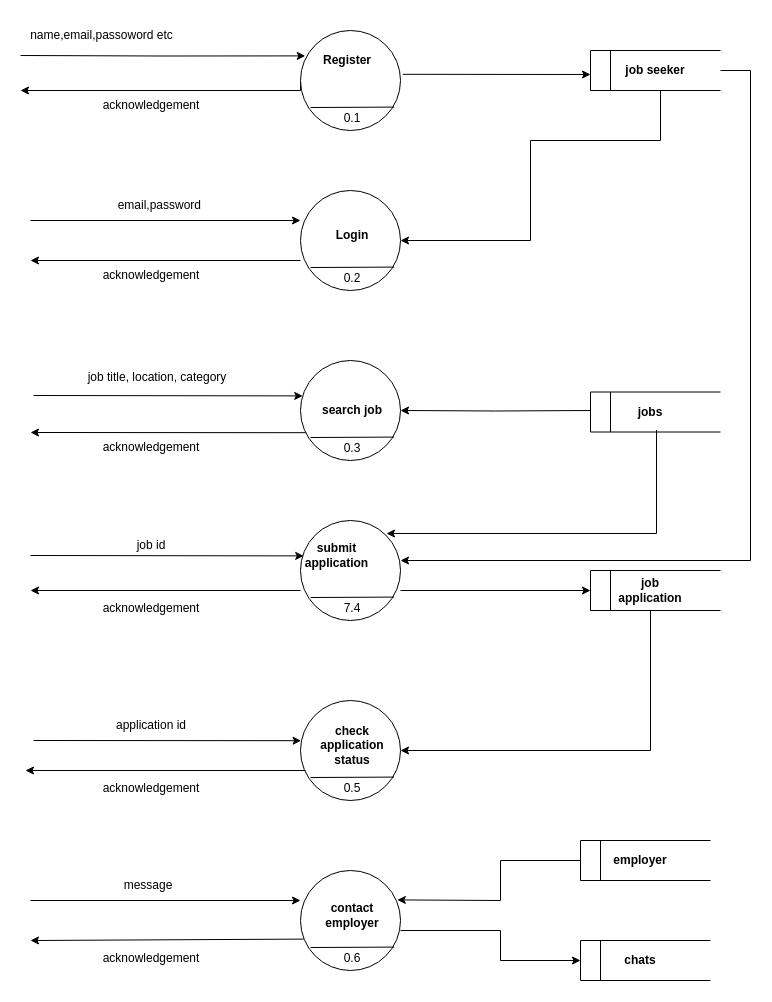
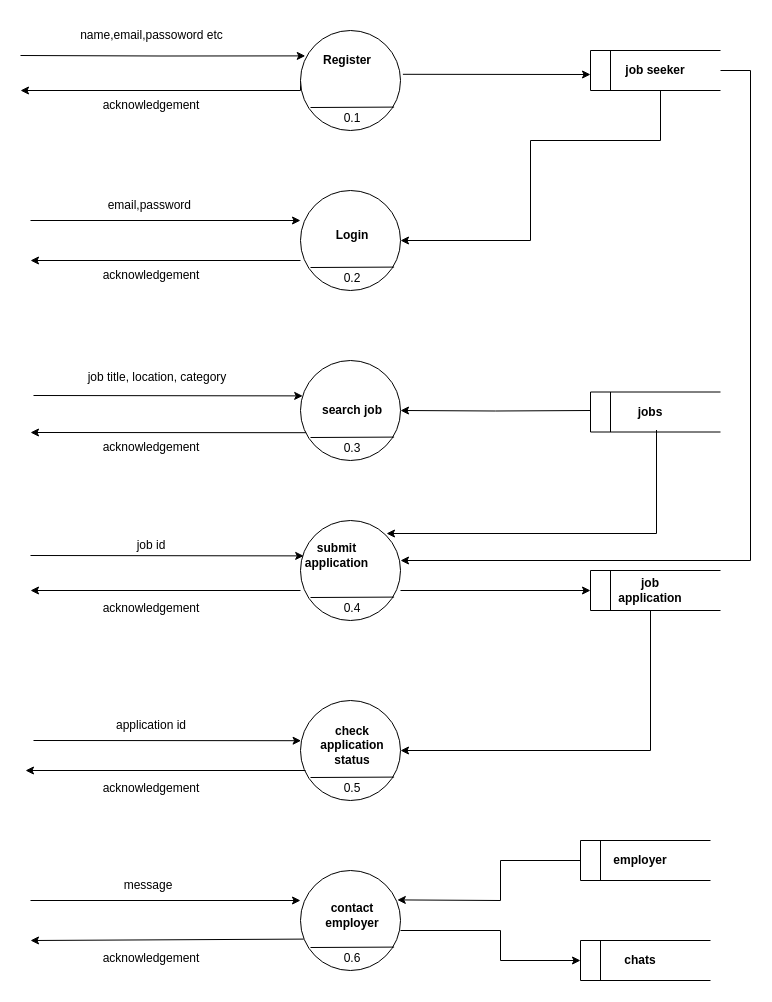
node "name,email,passoword etc": moved (102, 36) -> (152, 36)
node "email,password": moved (162, 206) -> (152, 206)
node "7.4": label "7.4" -> "0.4"
